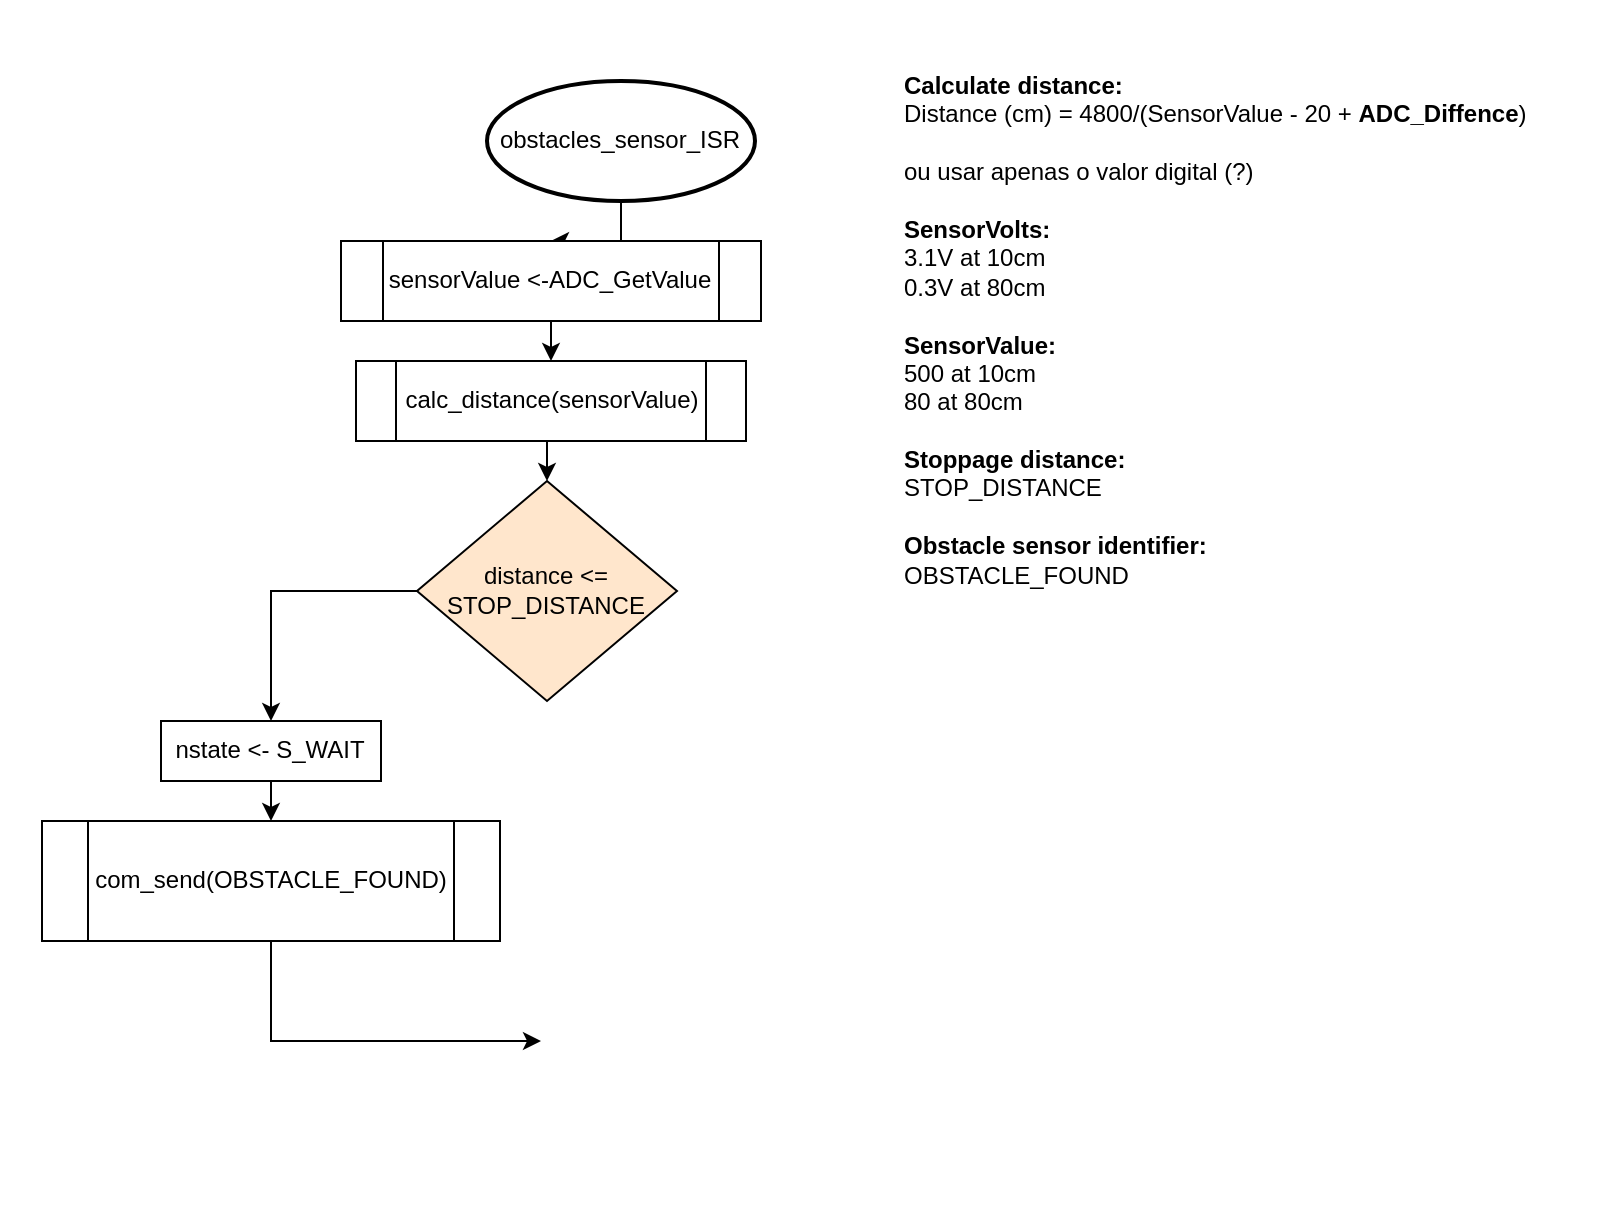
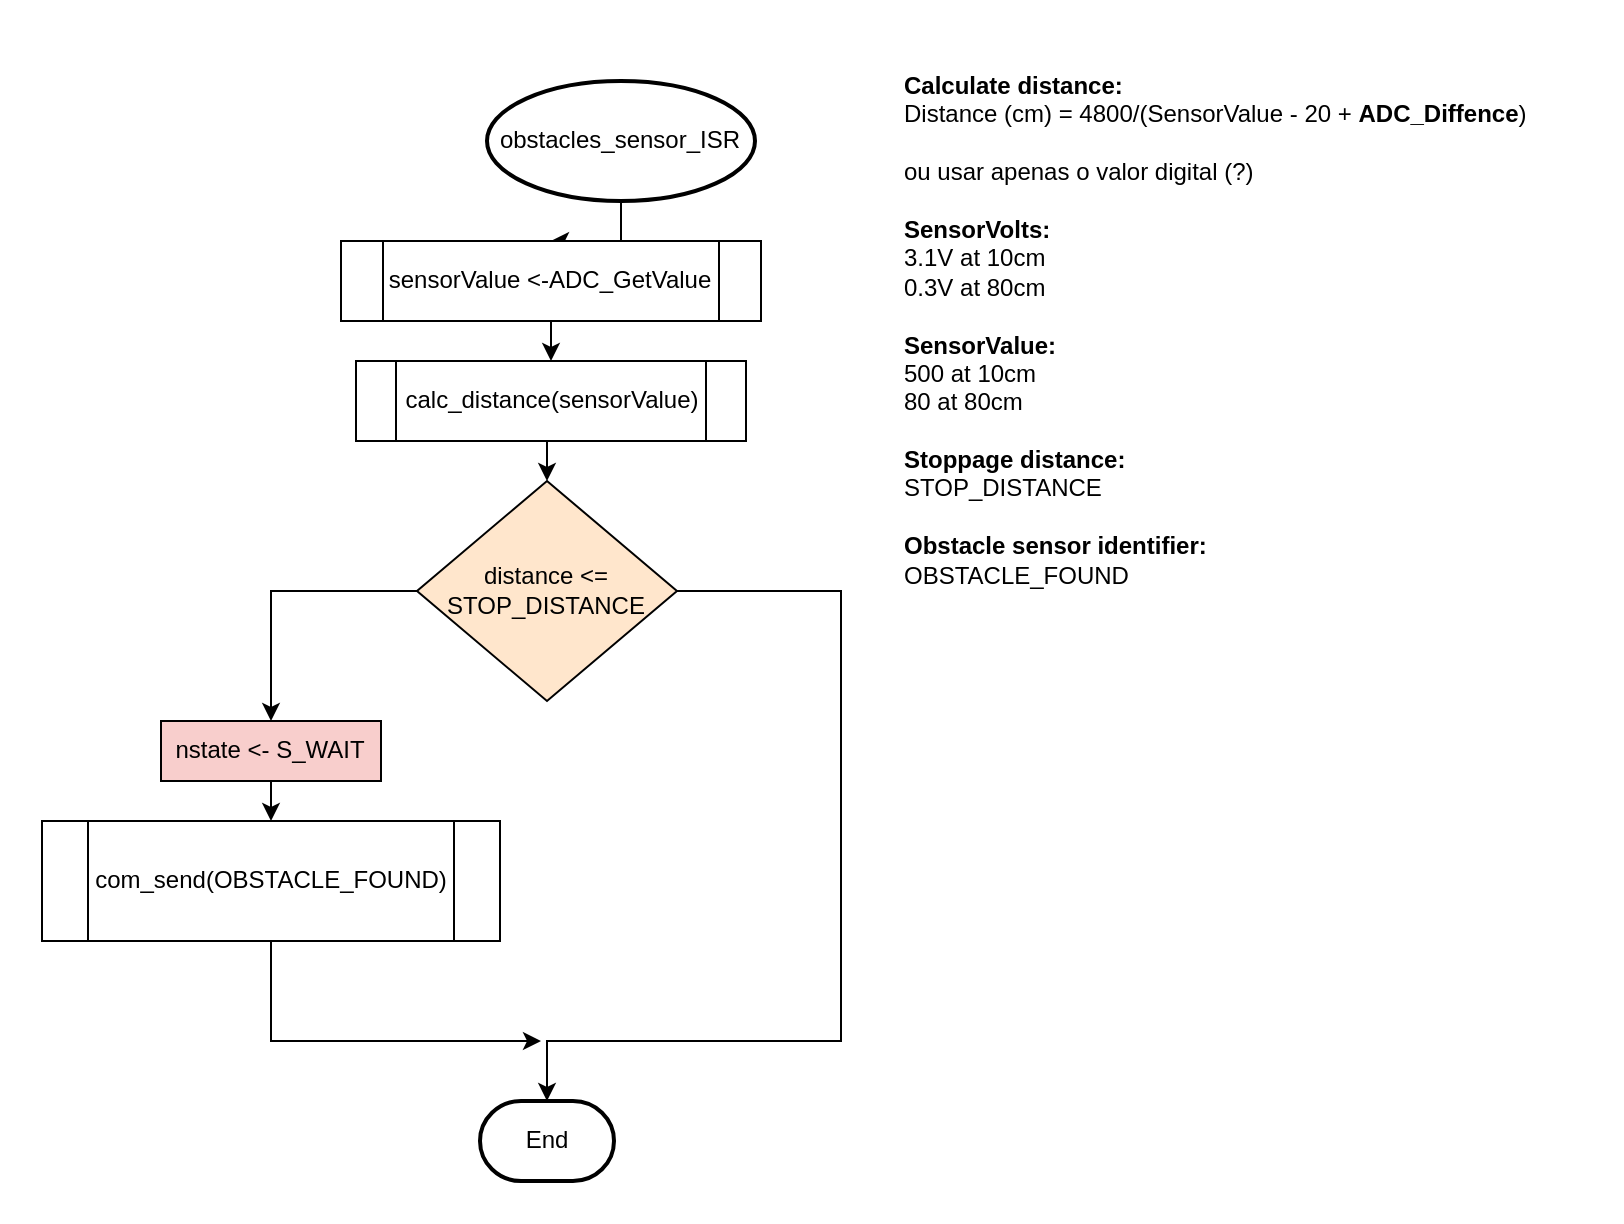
node "nstate <- S_WAIT": fillcolor #ffffff -> #f8cecc
edge "distance <= STOP_DISTANCE" -> "End": added
node "End": added
